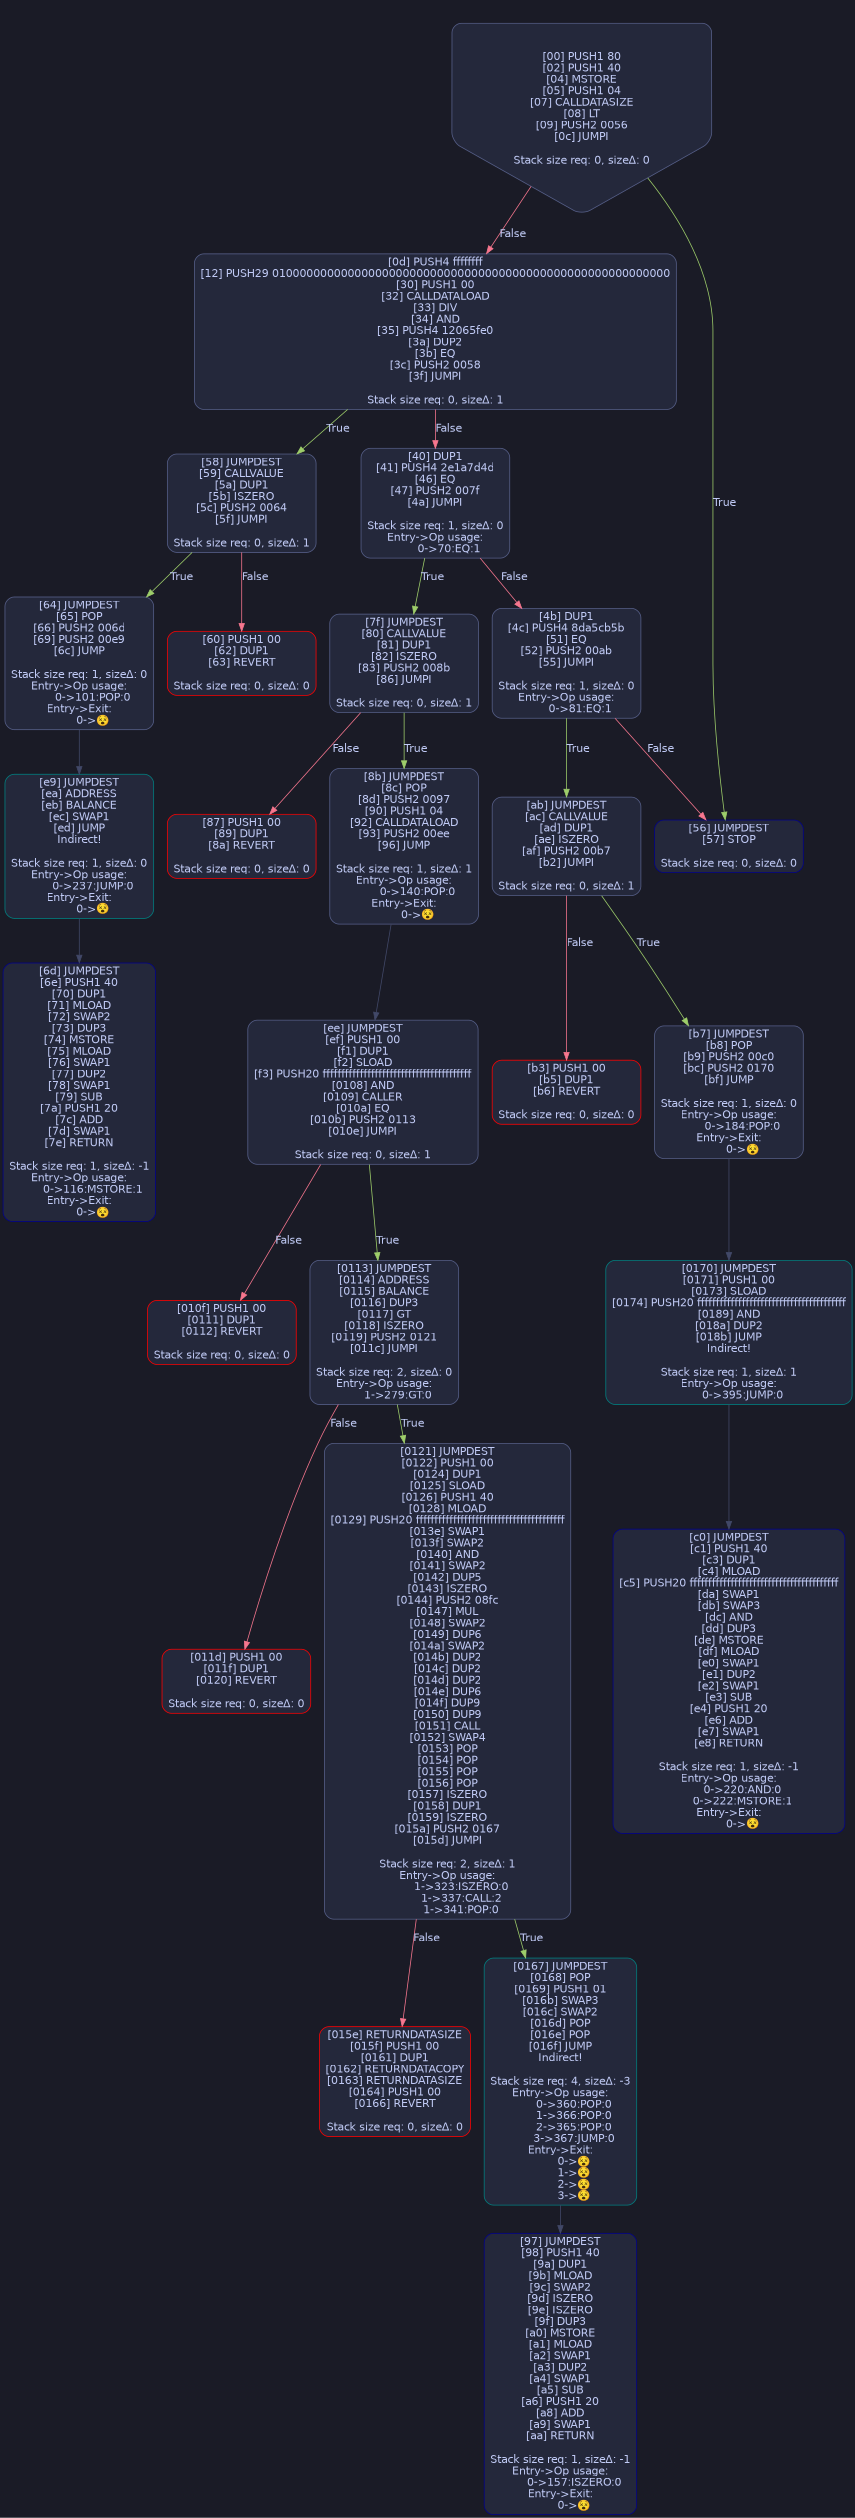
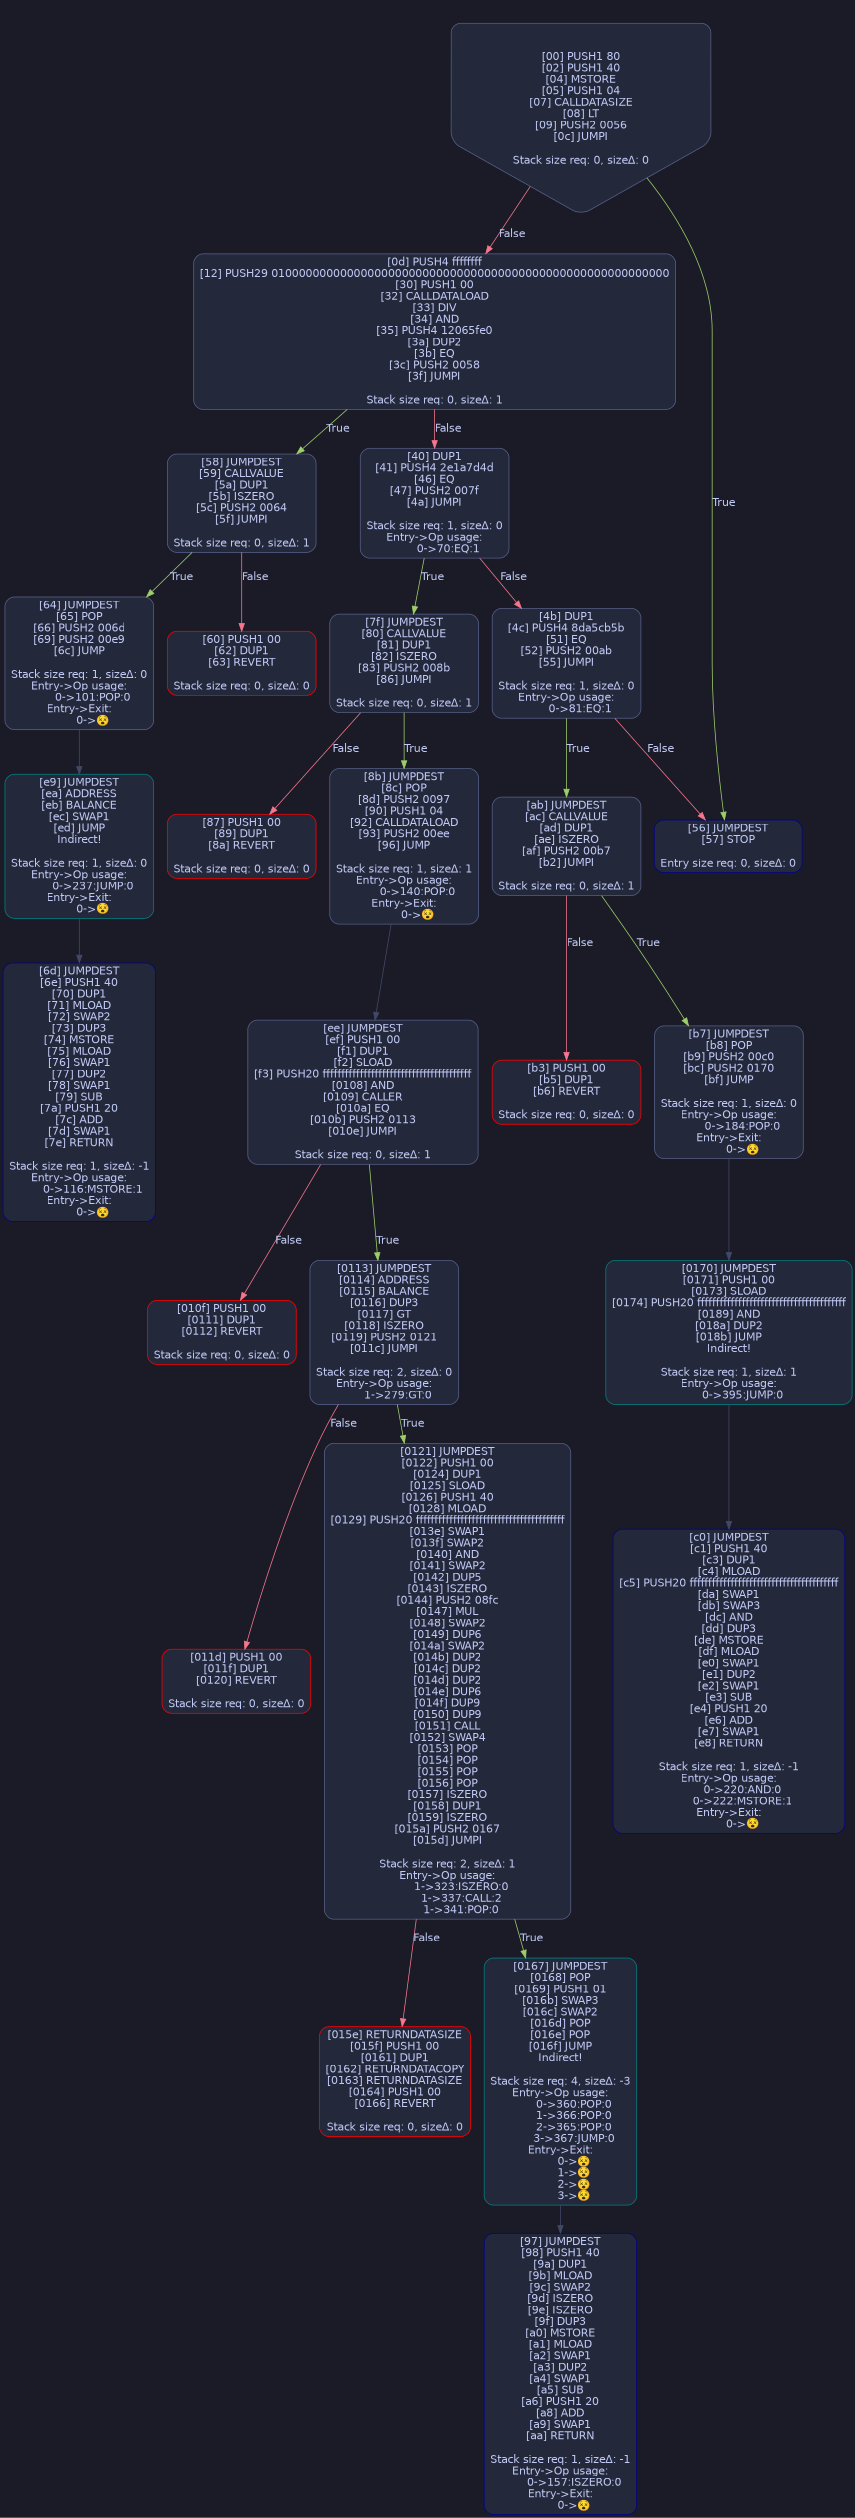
node "[56] JUMPDEST [57] STOP Stack size req: 0, sizeΔ: 0": label "[56] JUMPDEST [57] STOP Stack size req: 0, sizeΔ: 0" -> "[56] JUMPDEST [57] STOP Entry size req: 0, sizeΔ: 0"
